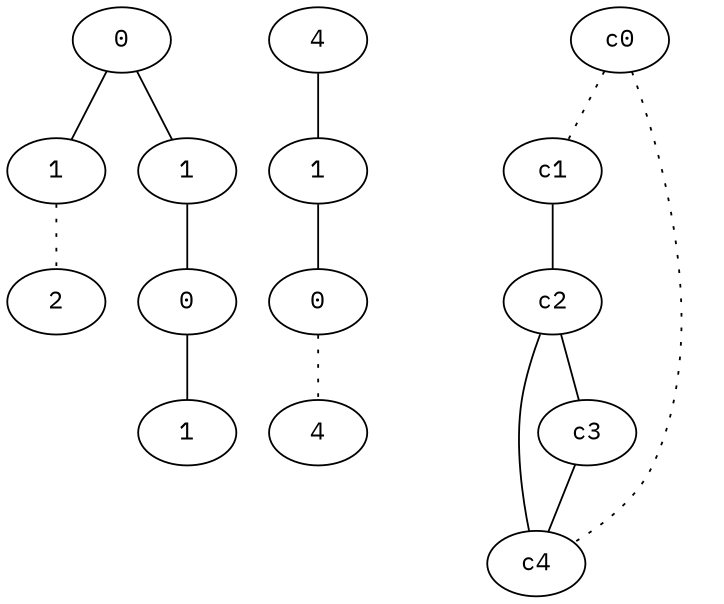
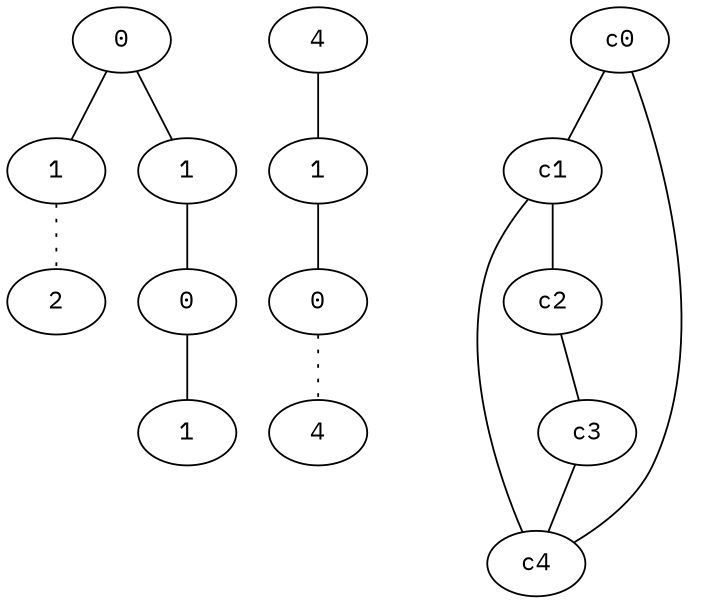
edge "c0" -- "c1": style dotted -> solid
edge "c0" -- "c4": style dotted -> solid
edge "c2" -- "c4": now "c1" -- "c4"
